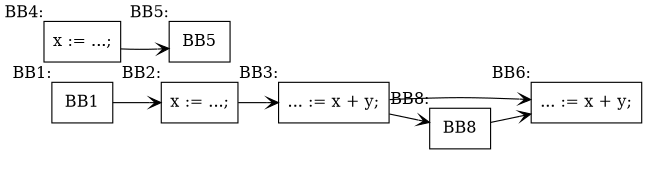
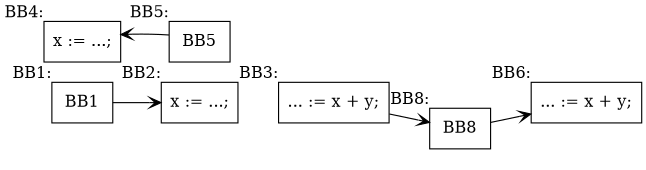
edge "x := ...; BB4:" -> "BB5 BB5:": reversed
edge "... := x + y; BB3:" -> "... := x + y; BB6:": removed
edge "x := ...; BB2:" -> "... := x + y; BB3:": removed
